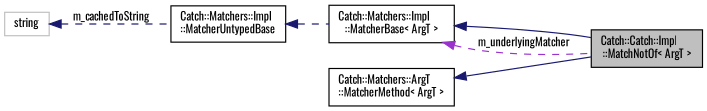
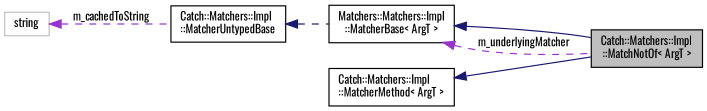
edge "Catch::Matchers::Impl ::MatcherUntypedBase" -> "string": color midnightblue -> darkorchid3
node "Catch::Matchers::Impl ::MatcherBase< ArgT >": label "Catch::Matchers::Impl ::MatcherBase< ArgT >" -> "Matchers::Matchers::Impl ::MatcherBase< ArgT >"
node "Catch::Catch::Impl ::MatchNotOf< ArgT >": label "Catch::Catch::Impl ::MatchNotOf< ArgT >" -> "Catch::Matchers::Impl ::MatchNotOf< ArgT >"
node "Catch::Matchers::ArgT ::MatcherMethod< ArgT >": label "Catch::Matchers::ArgT ::MatcherMethod< ArgT >" -> "Catch::Matchers::Impl ::MatcherMethod< ArgT >"
